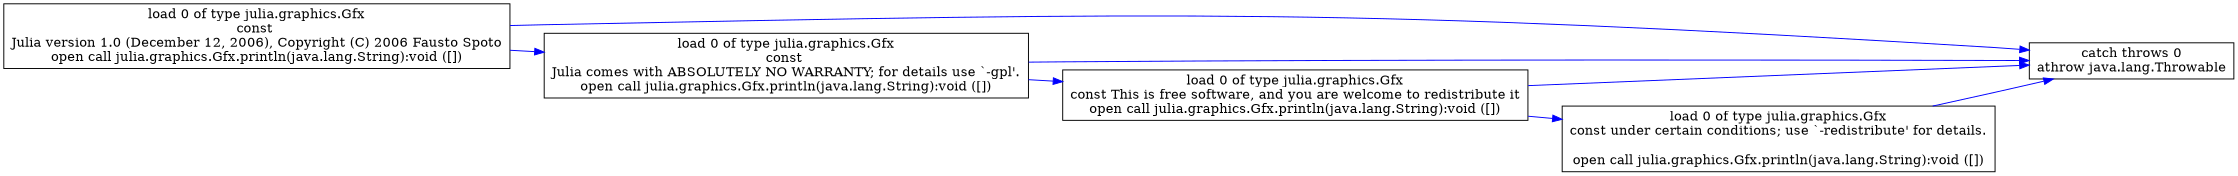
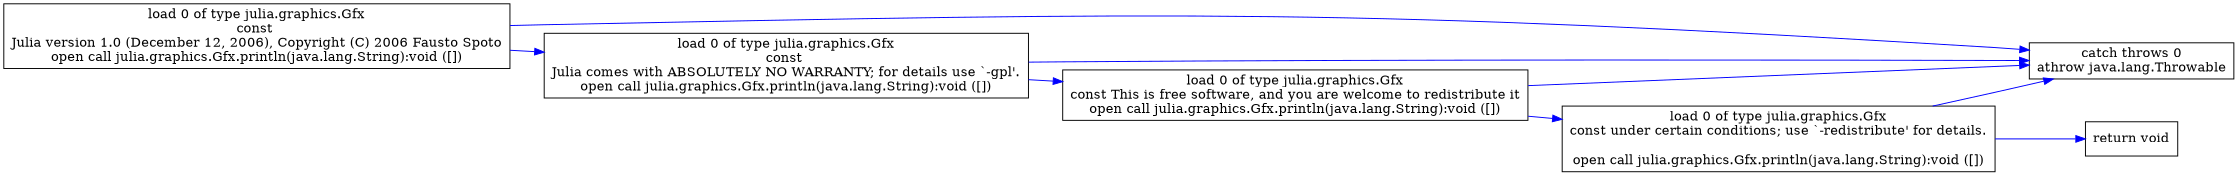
node "return void": added
